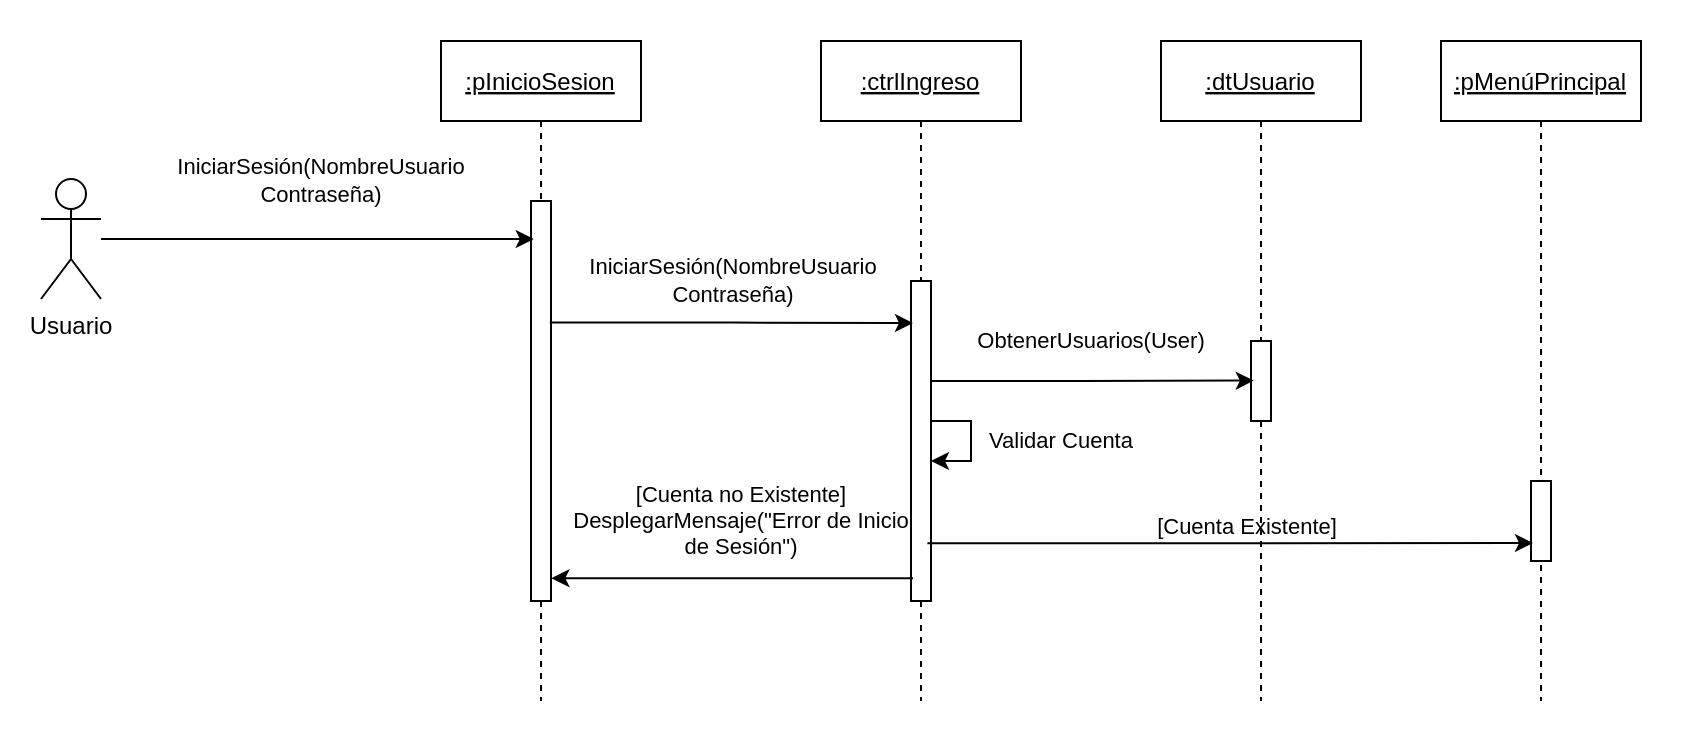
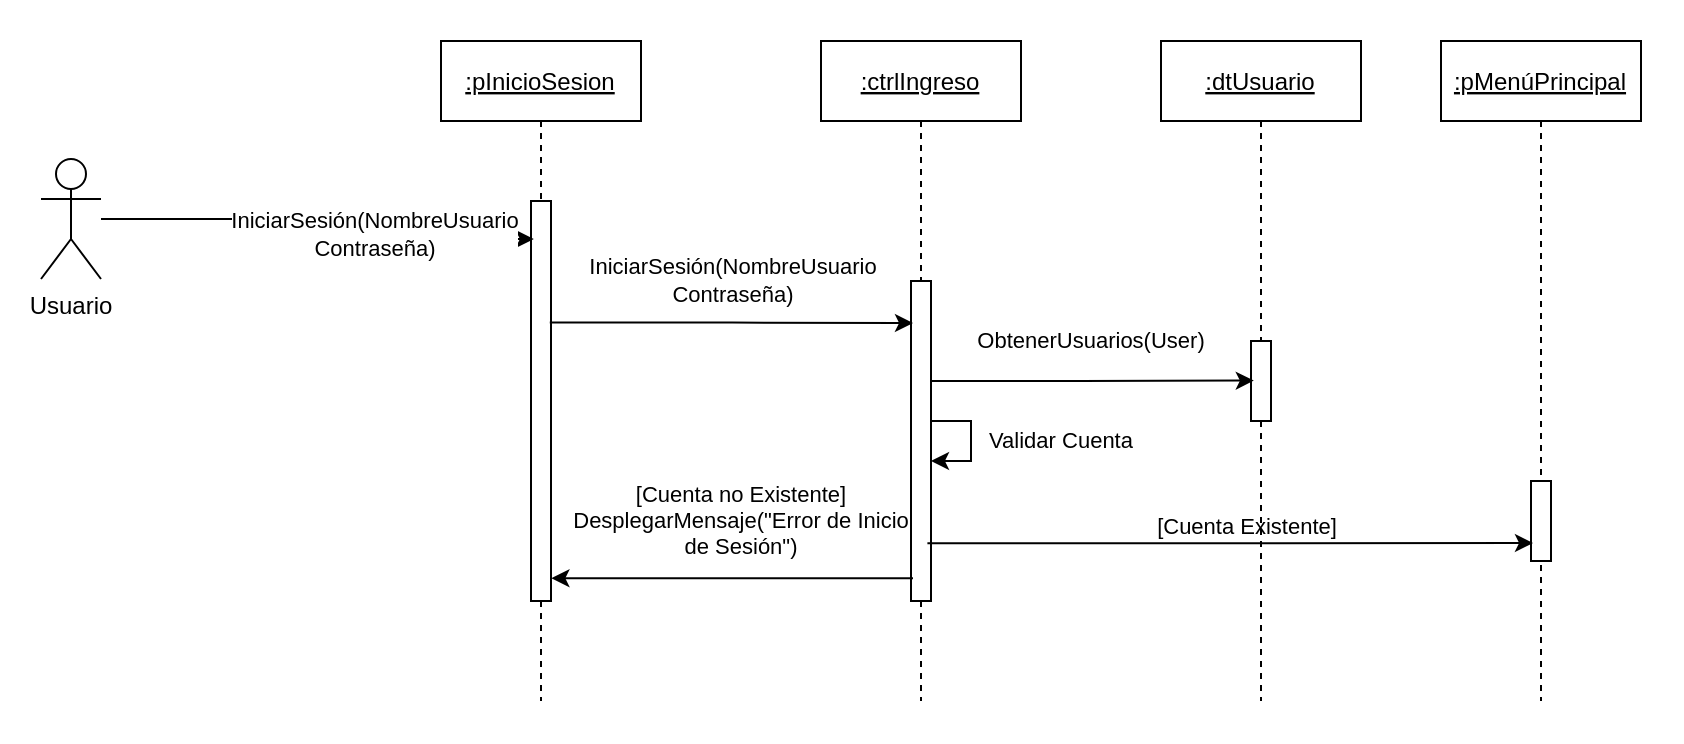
node "Usuario": moved (71, 239) -> (71, 219)
